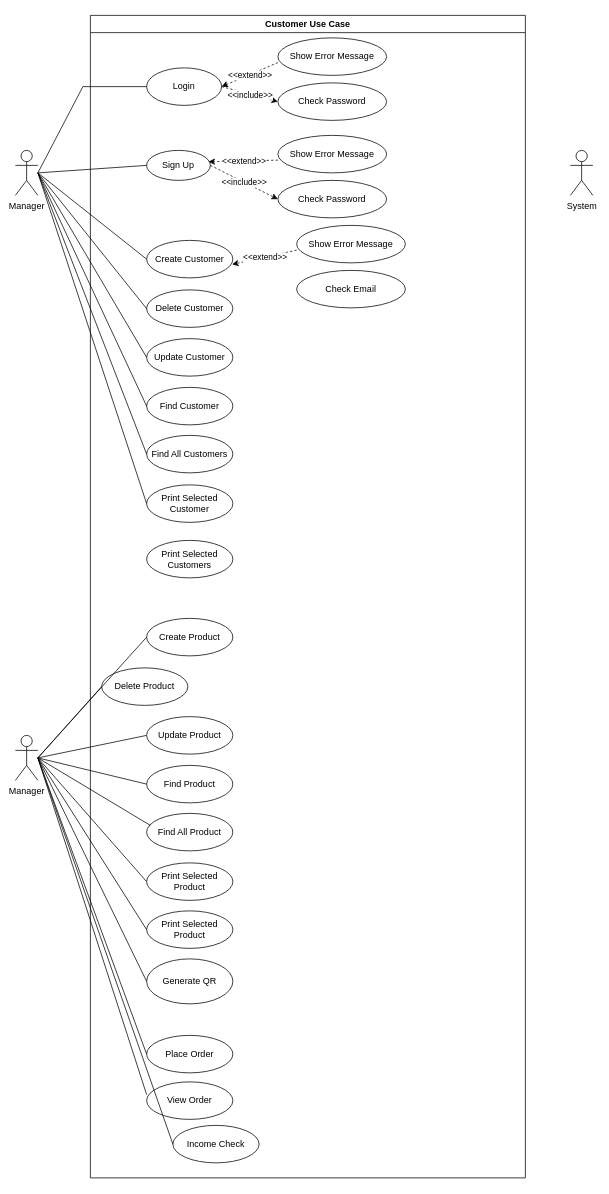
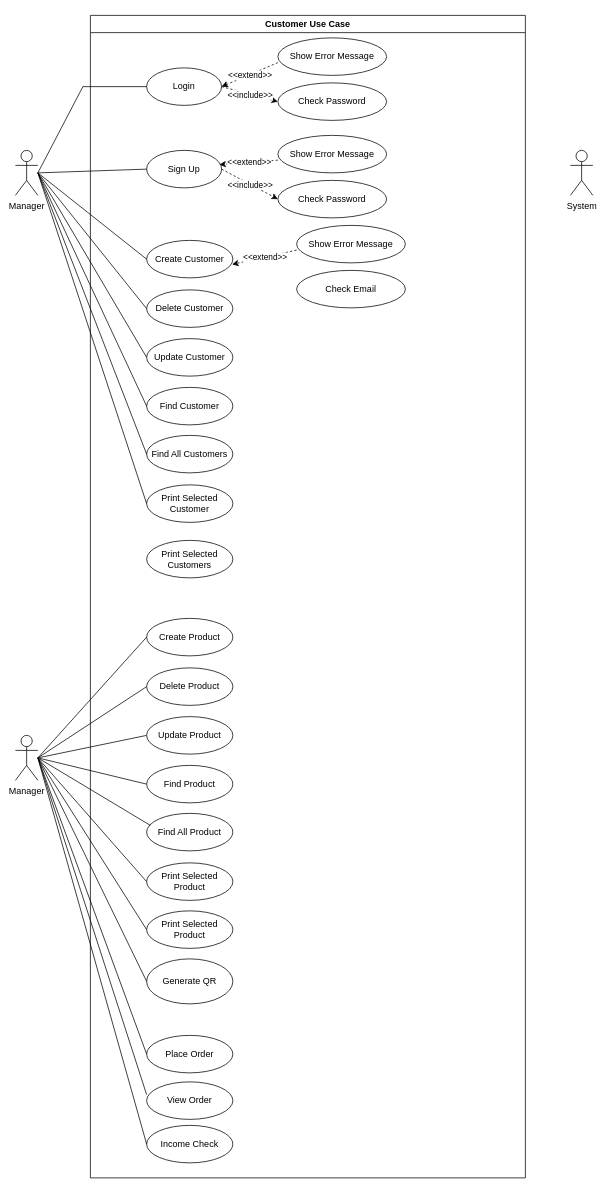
node "Sign Up": size 64x30 -> 75x38
node "Delete Product": moved (145, 687) -> (190, 687)
node "Income Check": moved (216, 1144) -> (190, 1144)
